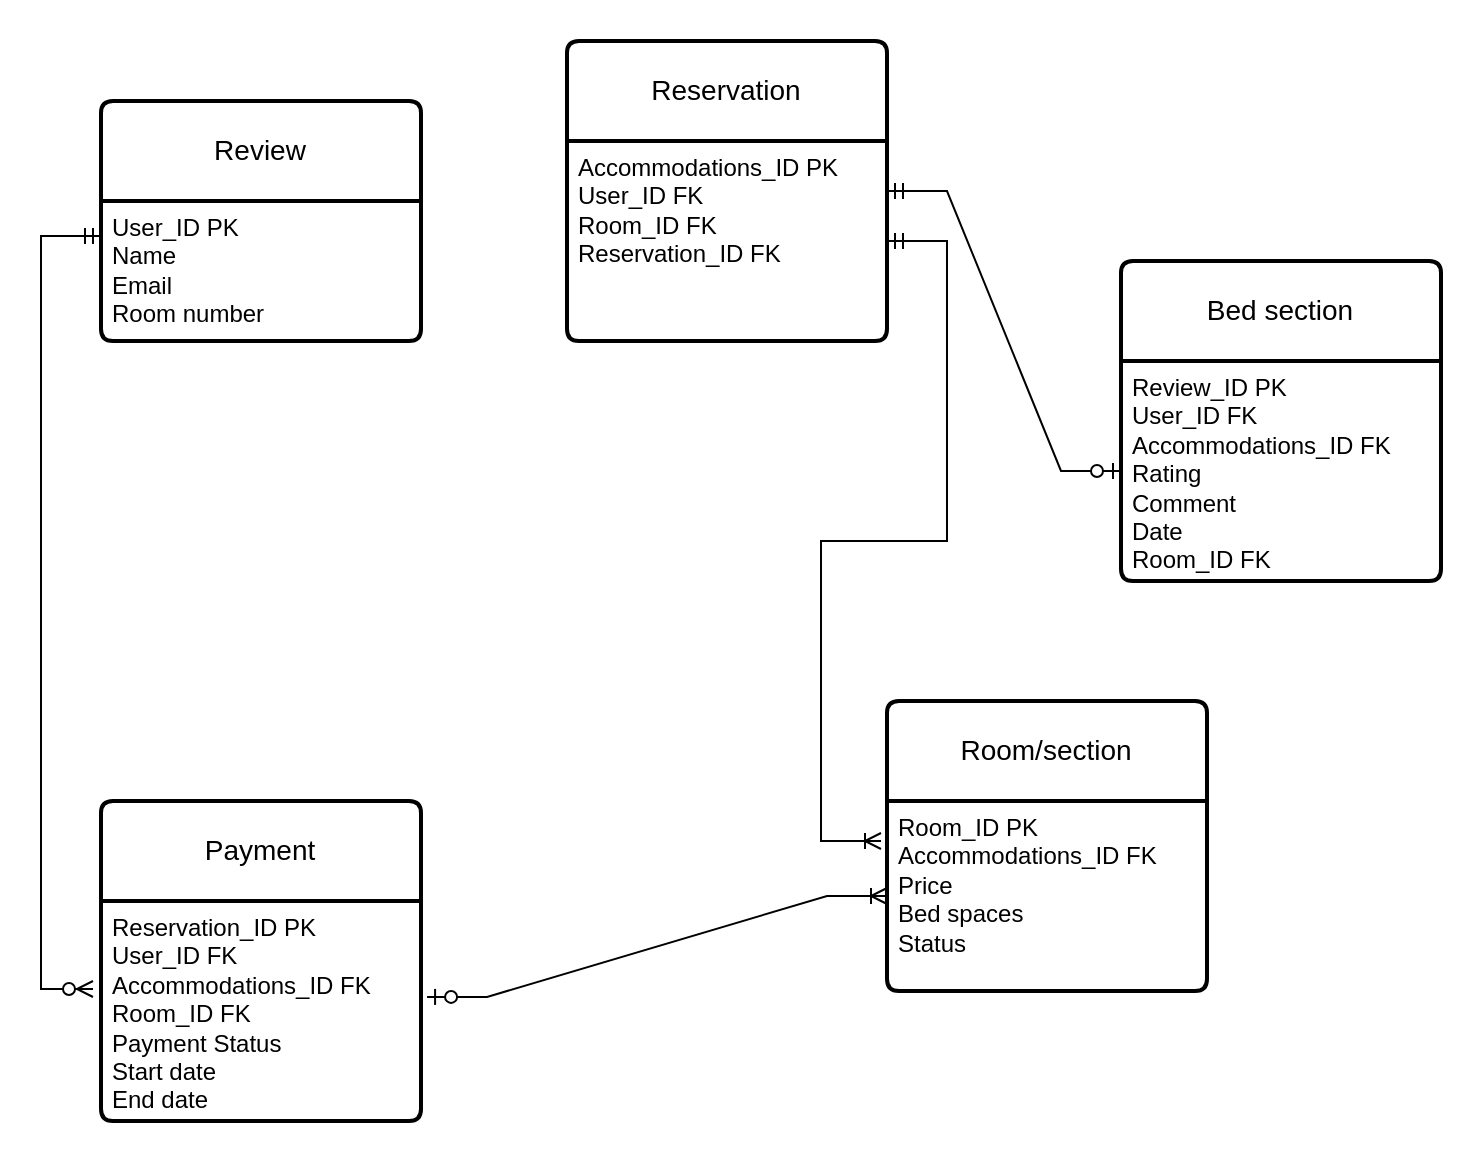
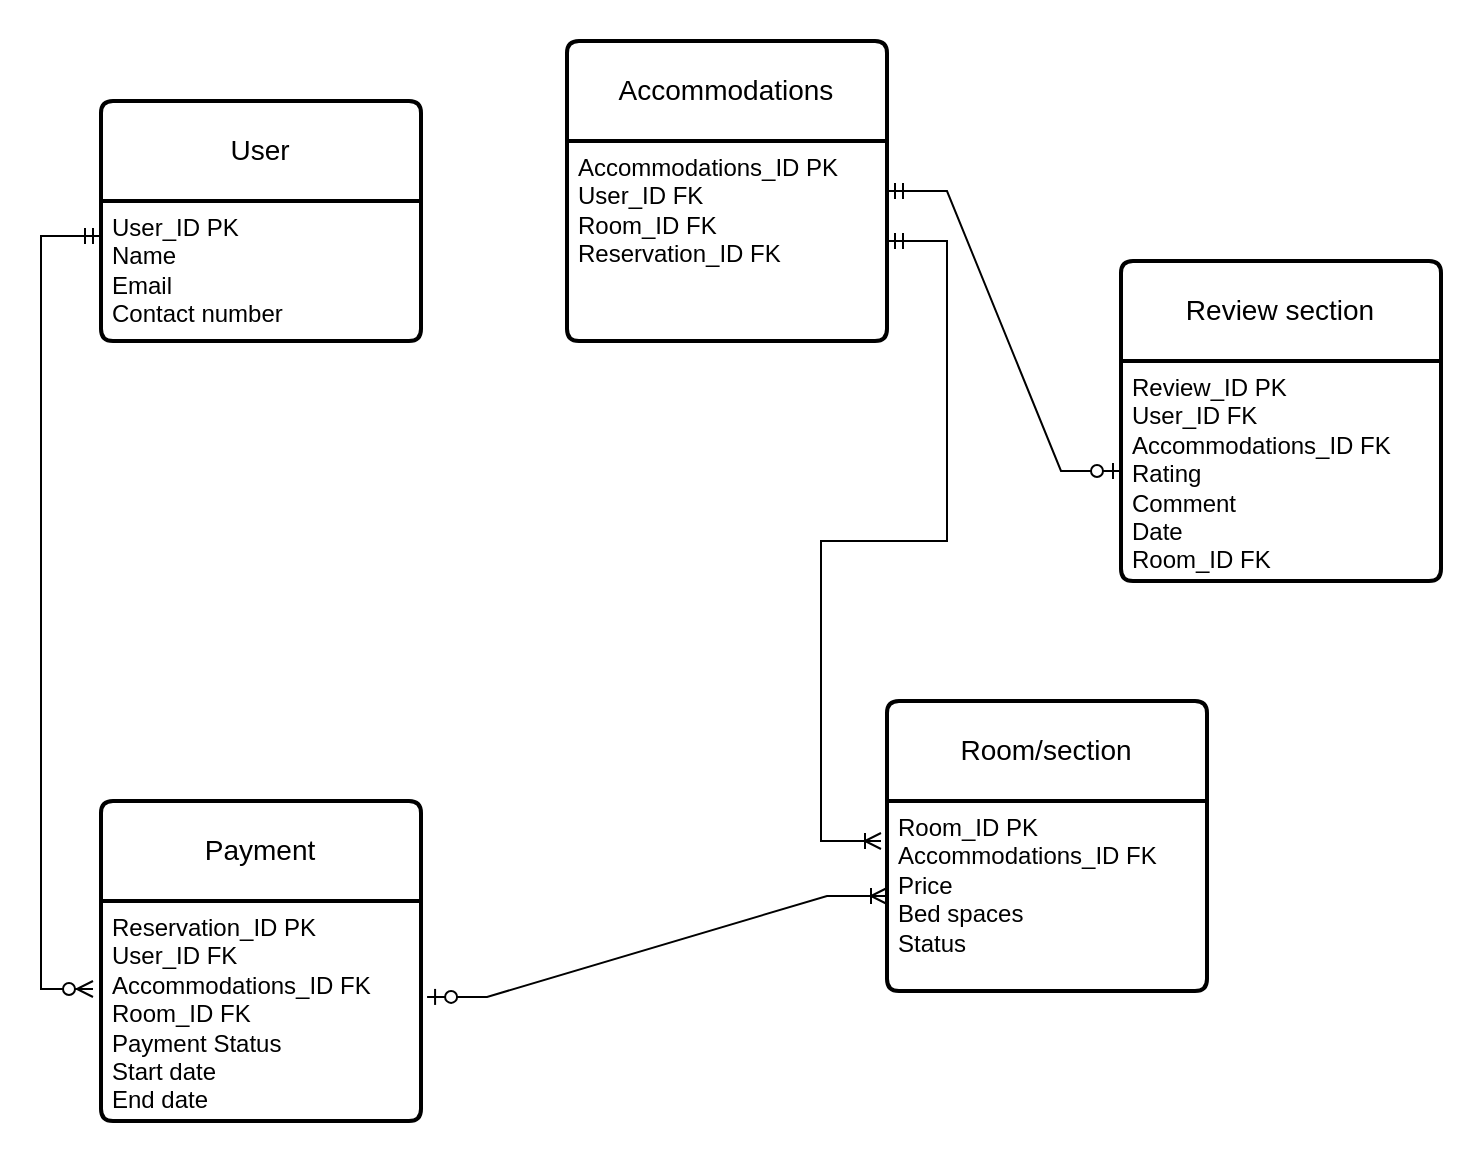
node "Reservation": label "Reservation" -> "Accommodations"
node "Review": label "Review" -> "User"
node "User_ID PK Name Email Room number": label "User_ID PK Name Email Room number" -> "User_ID PK Name Email Contact number"
node "Bed section": label "Bed section" -> "Review section"
